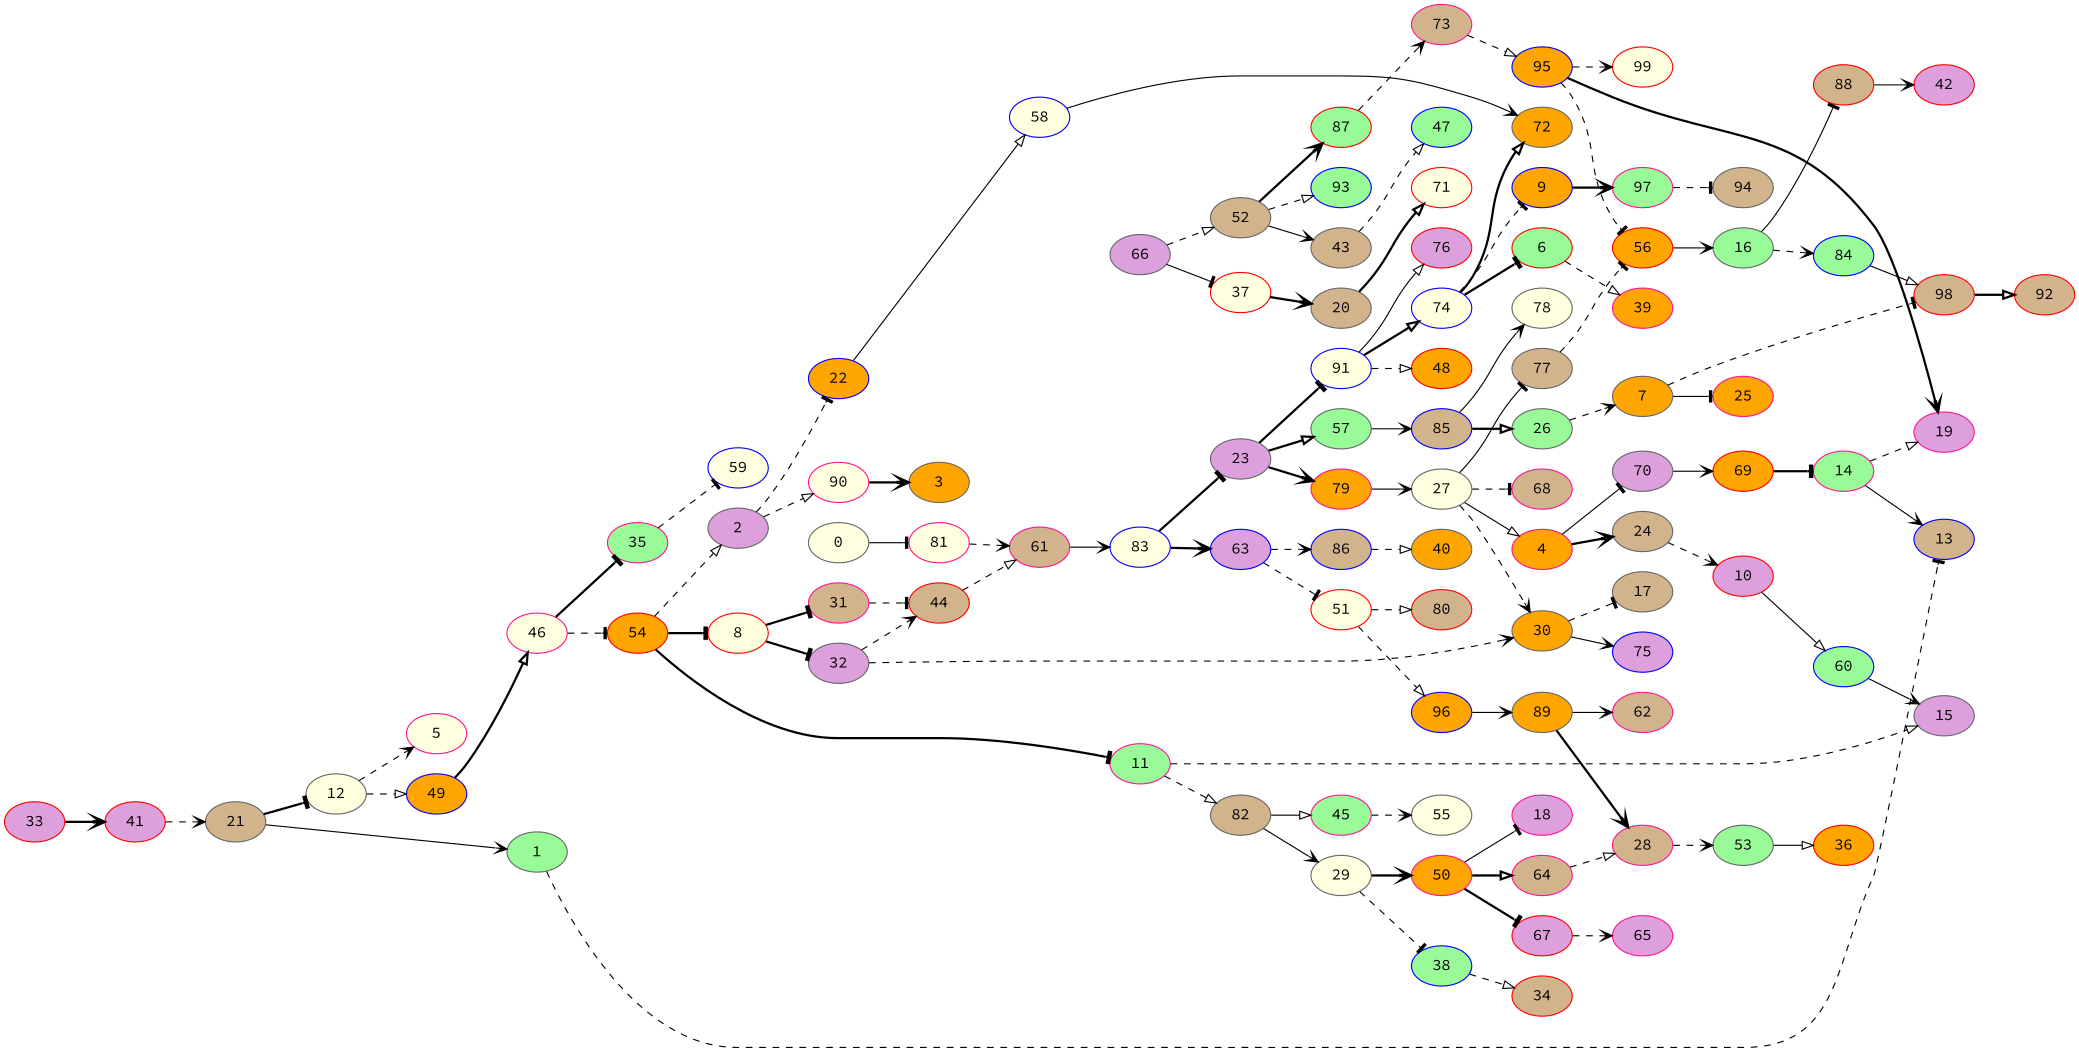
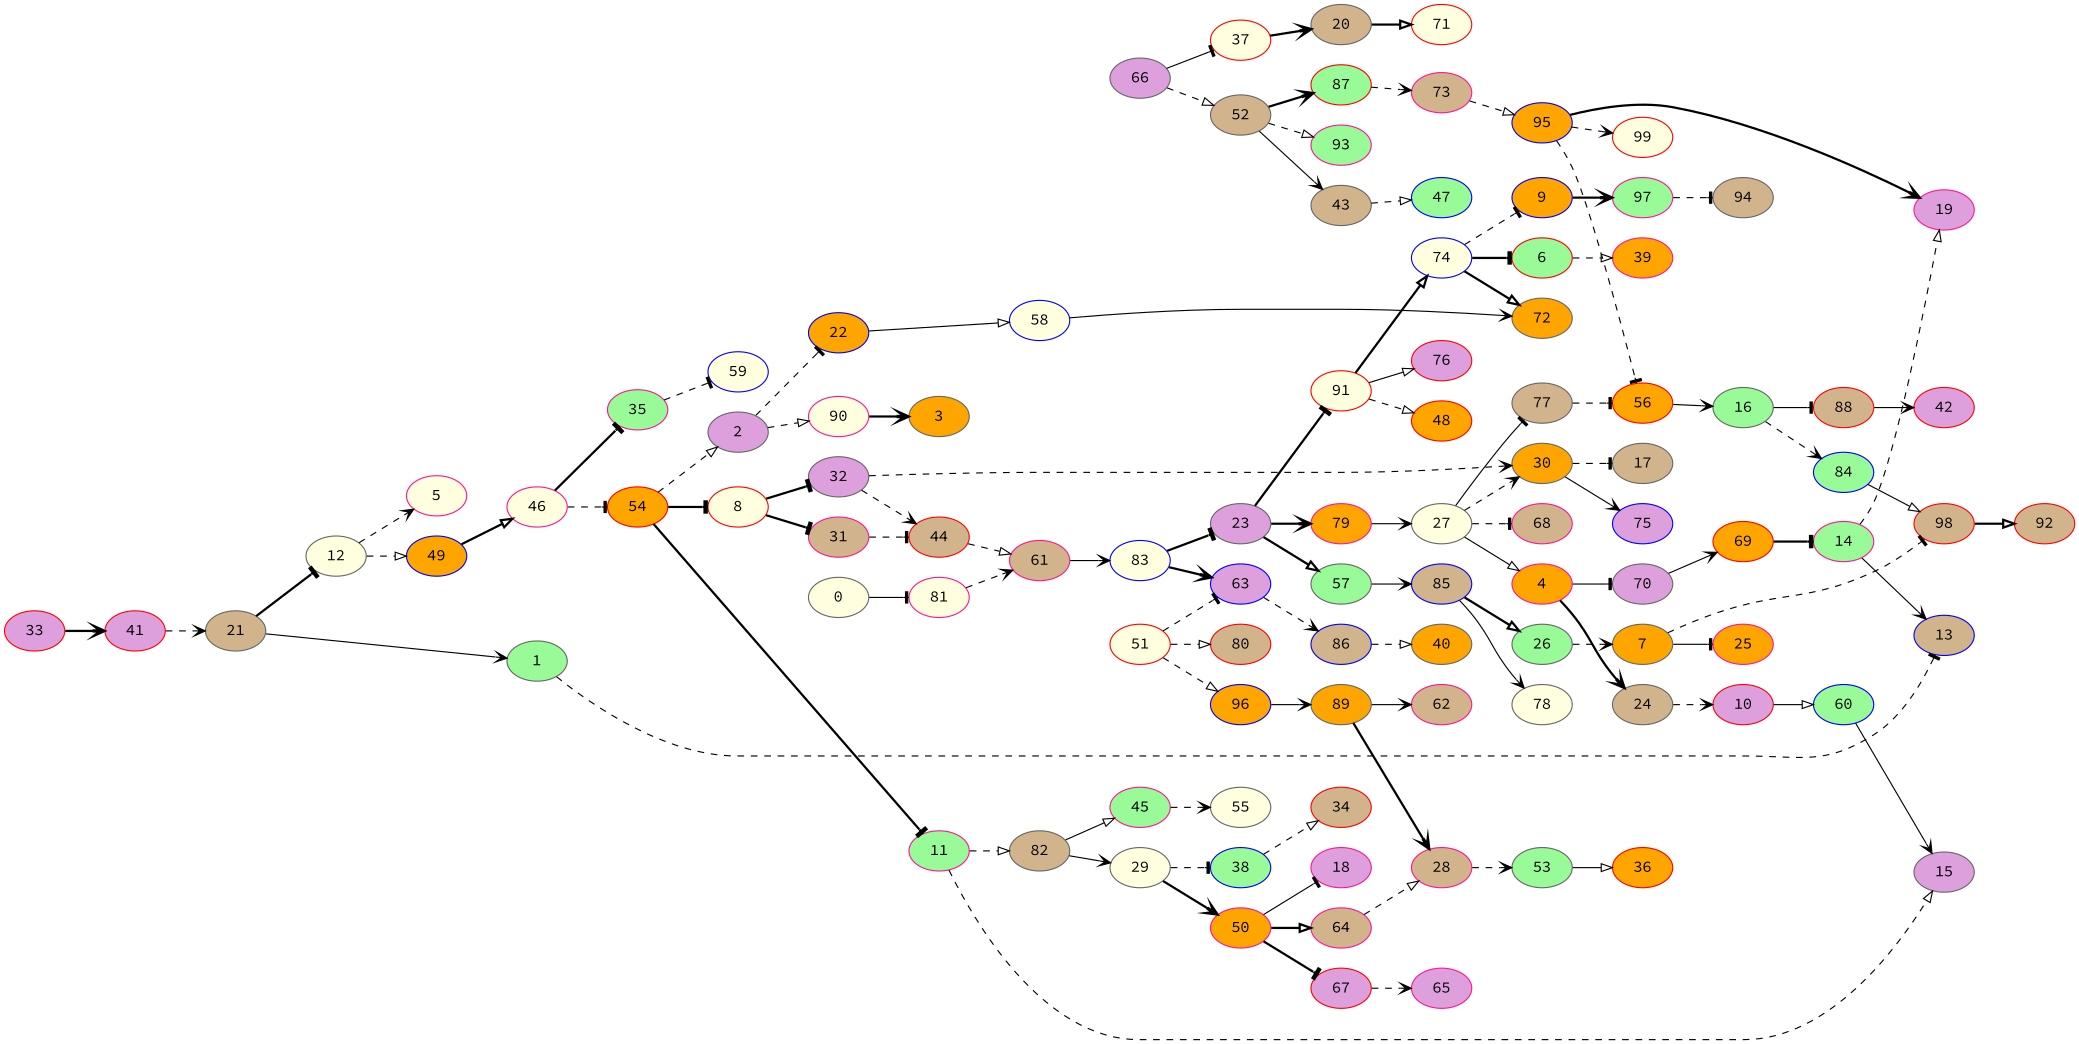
node "93": color blue -> deeppink
node "91": color blue -> red
edge "63" -> "51": reversed
